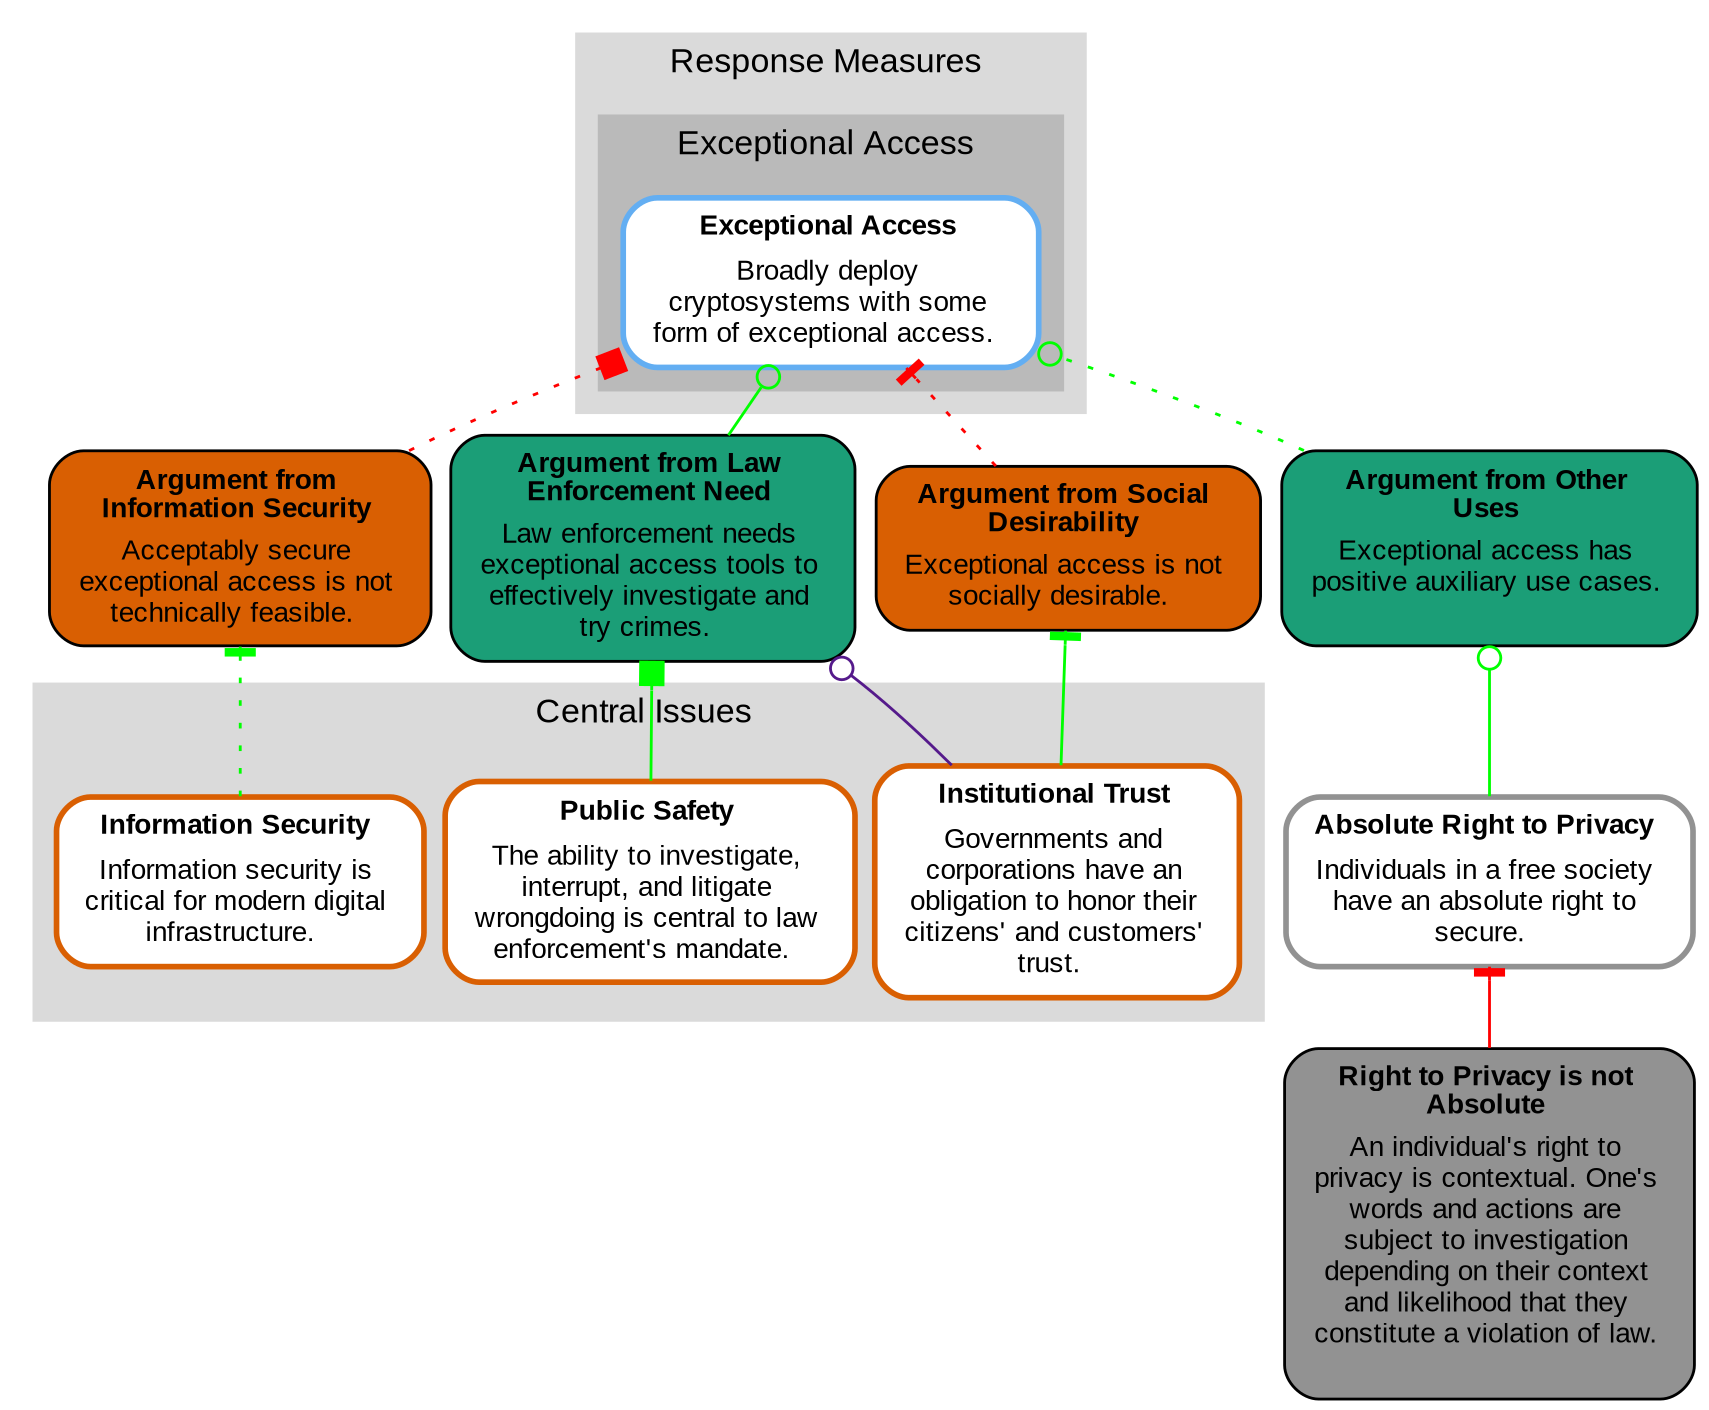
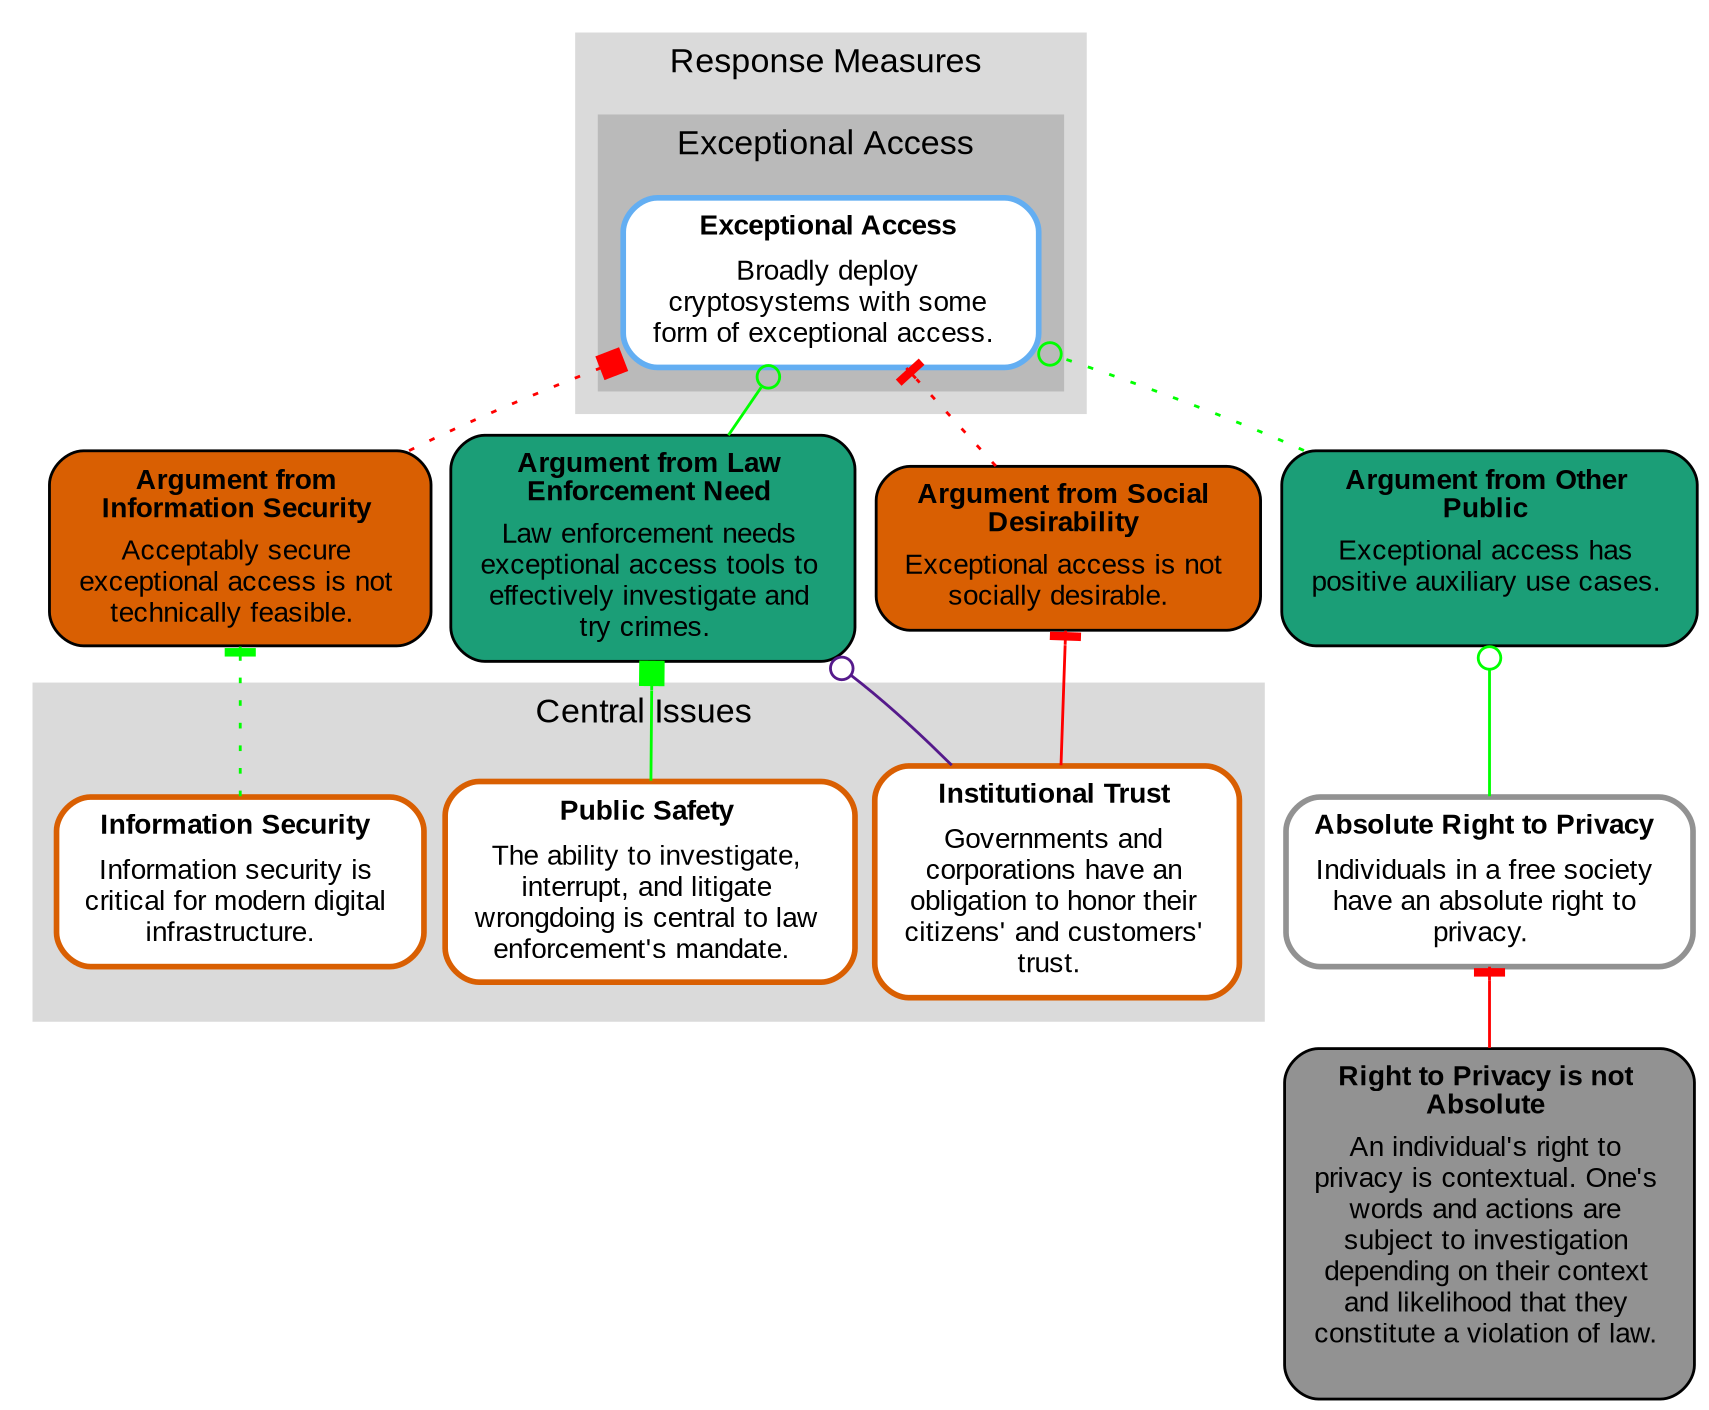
node "Argument from Other": text "Uses" -> "Public"
edge "Institutional Trust" -> "Argument from Social": color #00ff00 -> #ff0000
node "Absolute Right to Privacy": text "secure." -> "privacy."
